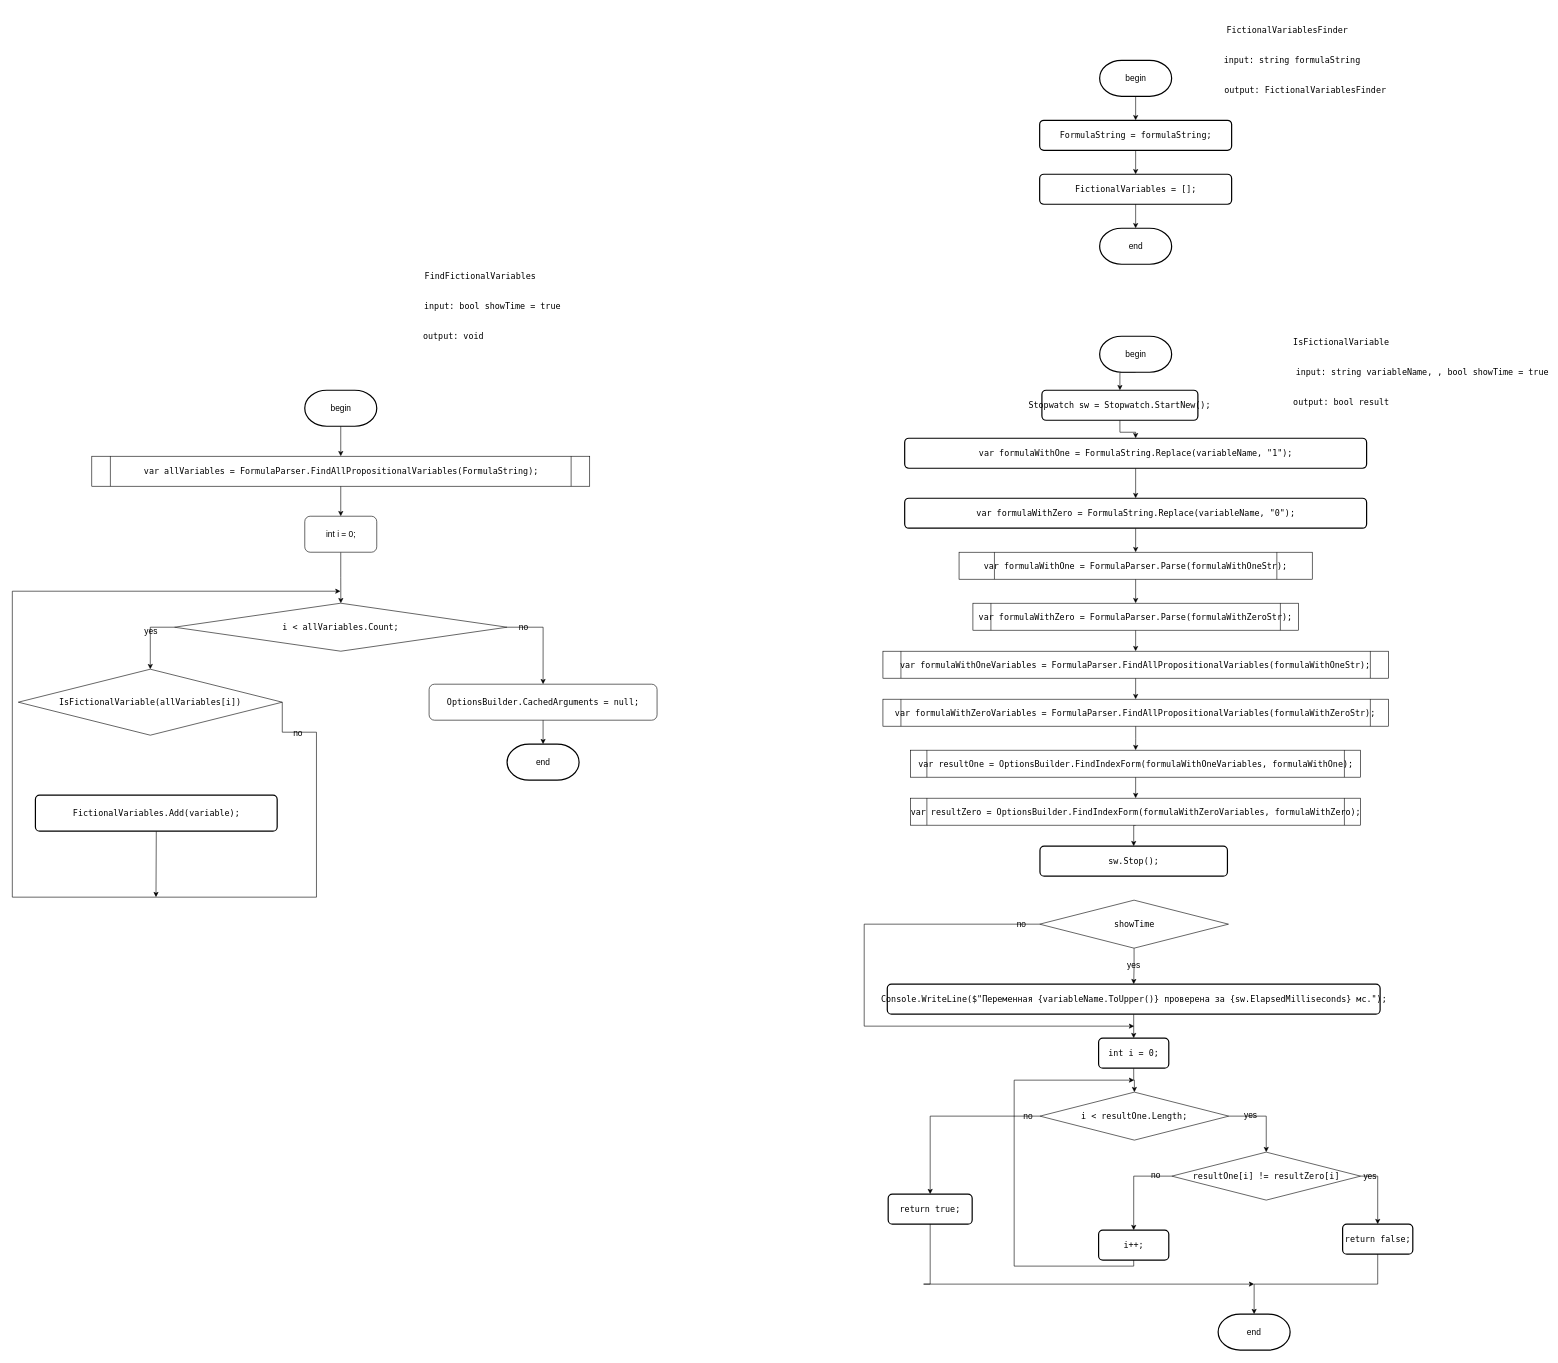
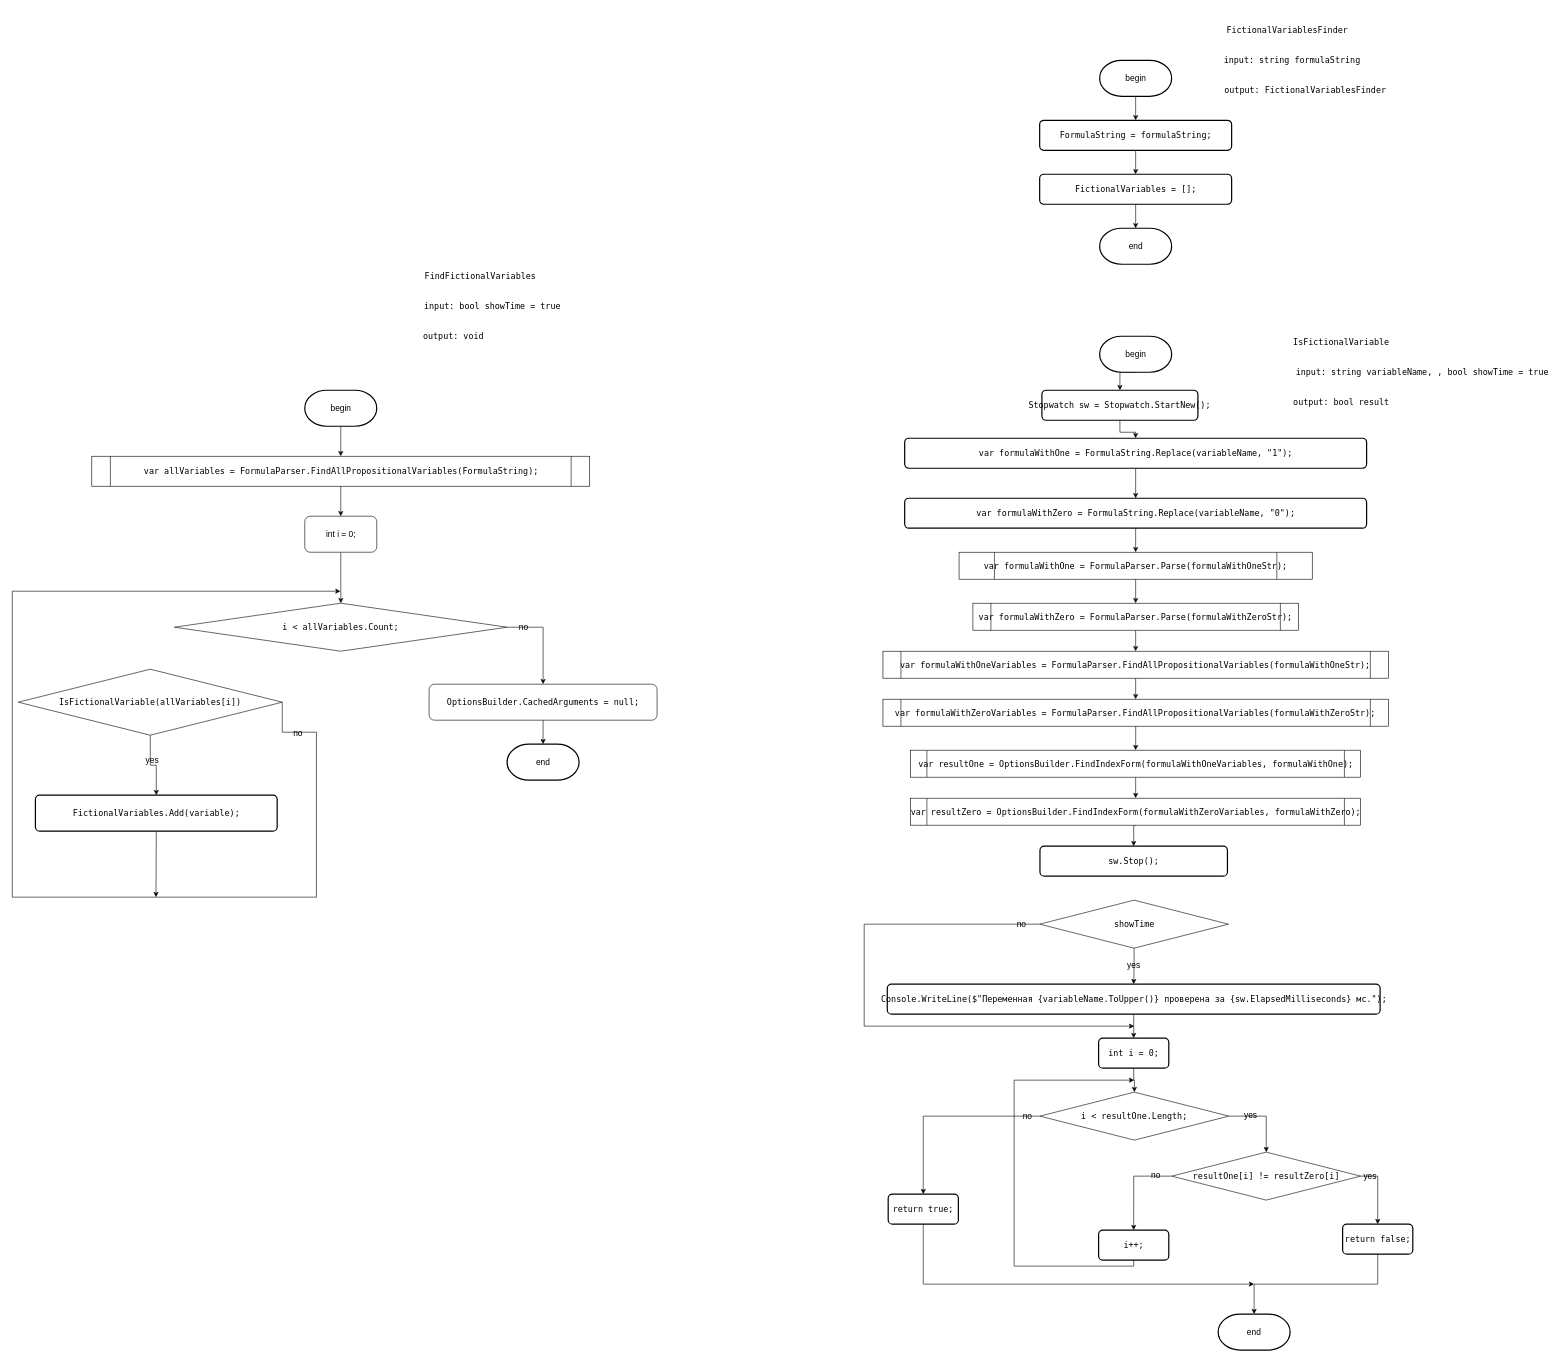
edge "i < allVariables.Count;" -> "IsFictionalVariable(allVariables[i])": removed, label "yes"
edge "IsFictionalVariable(allVariables[i])" -> "FictionalVariables.Add(variable);": added, label "yes"
node "return true;": size 84x30 -> 70x30
